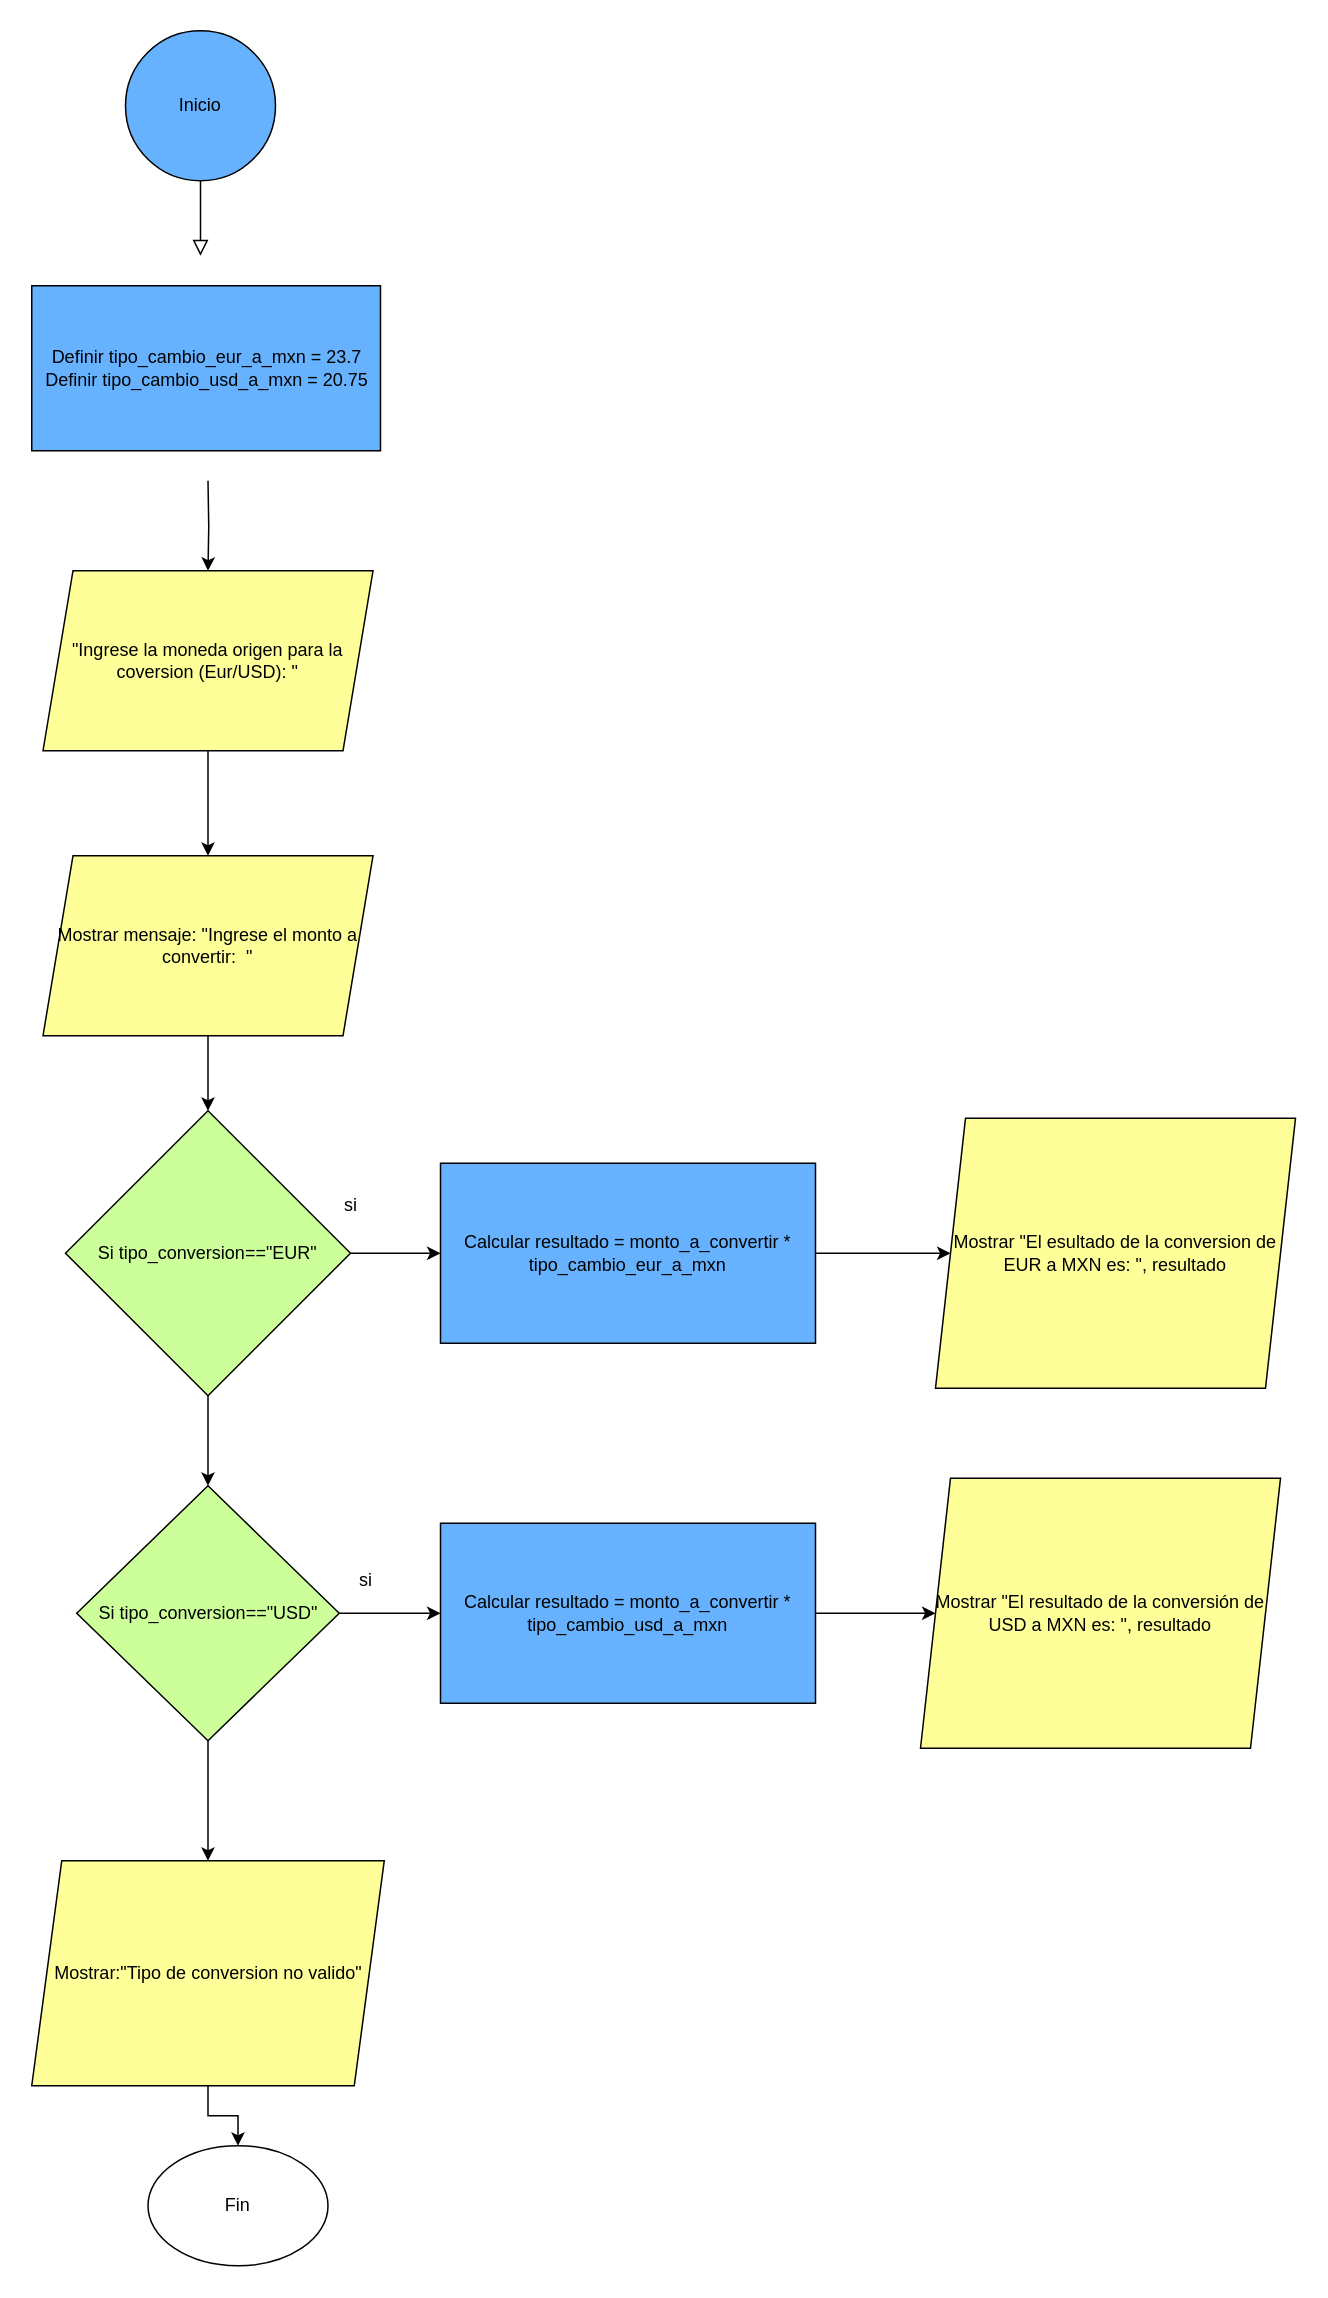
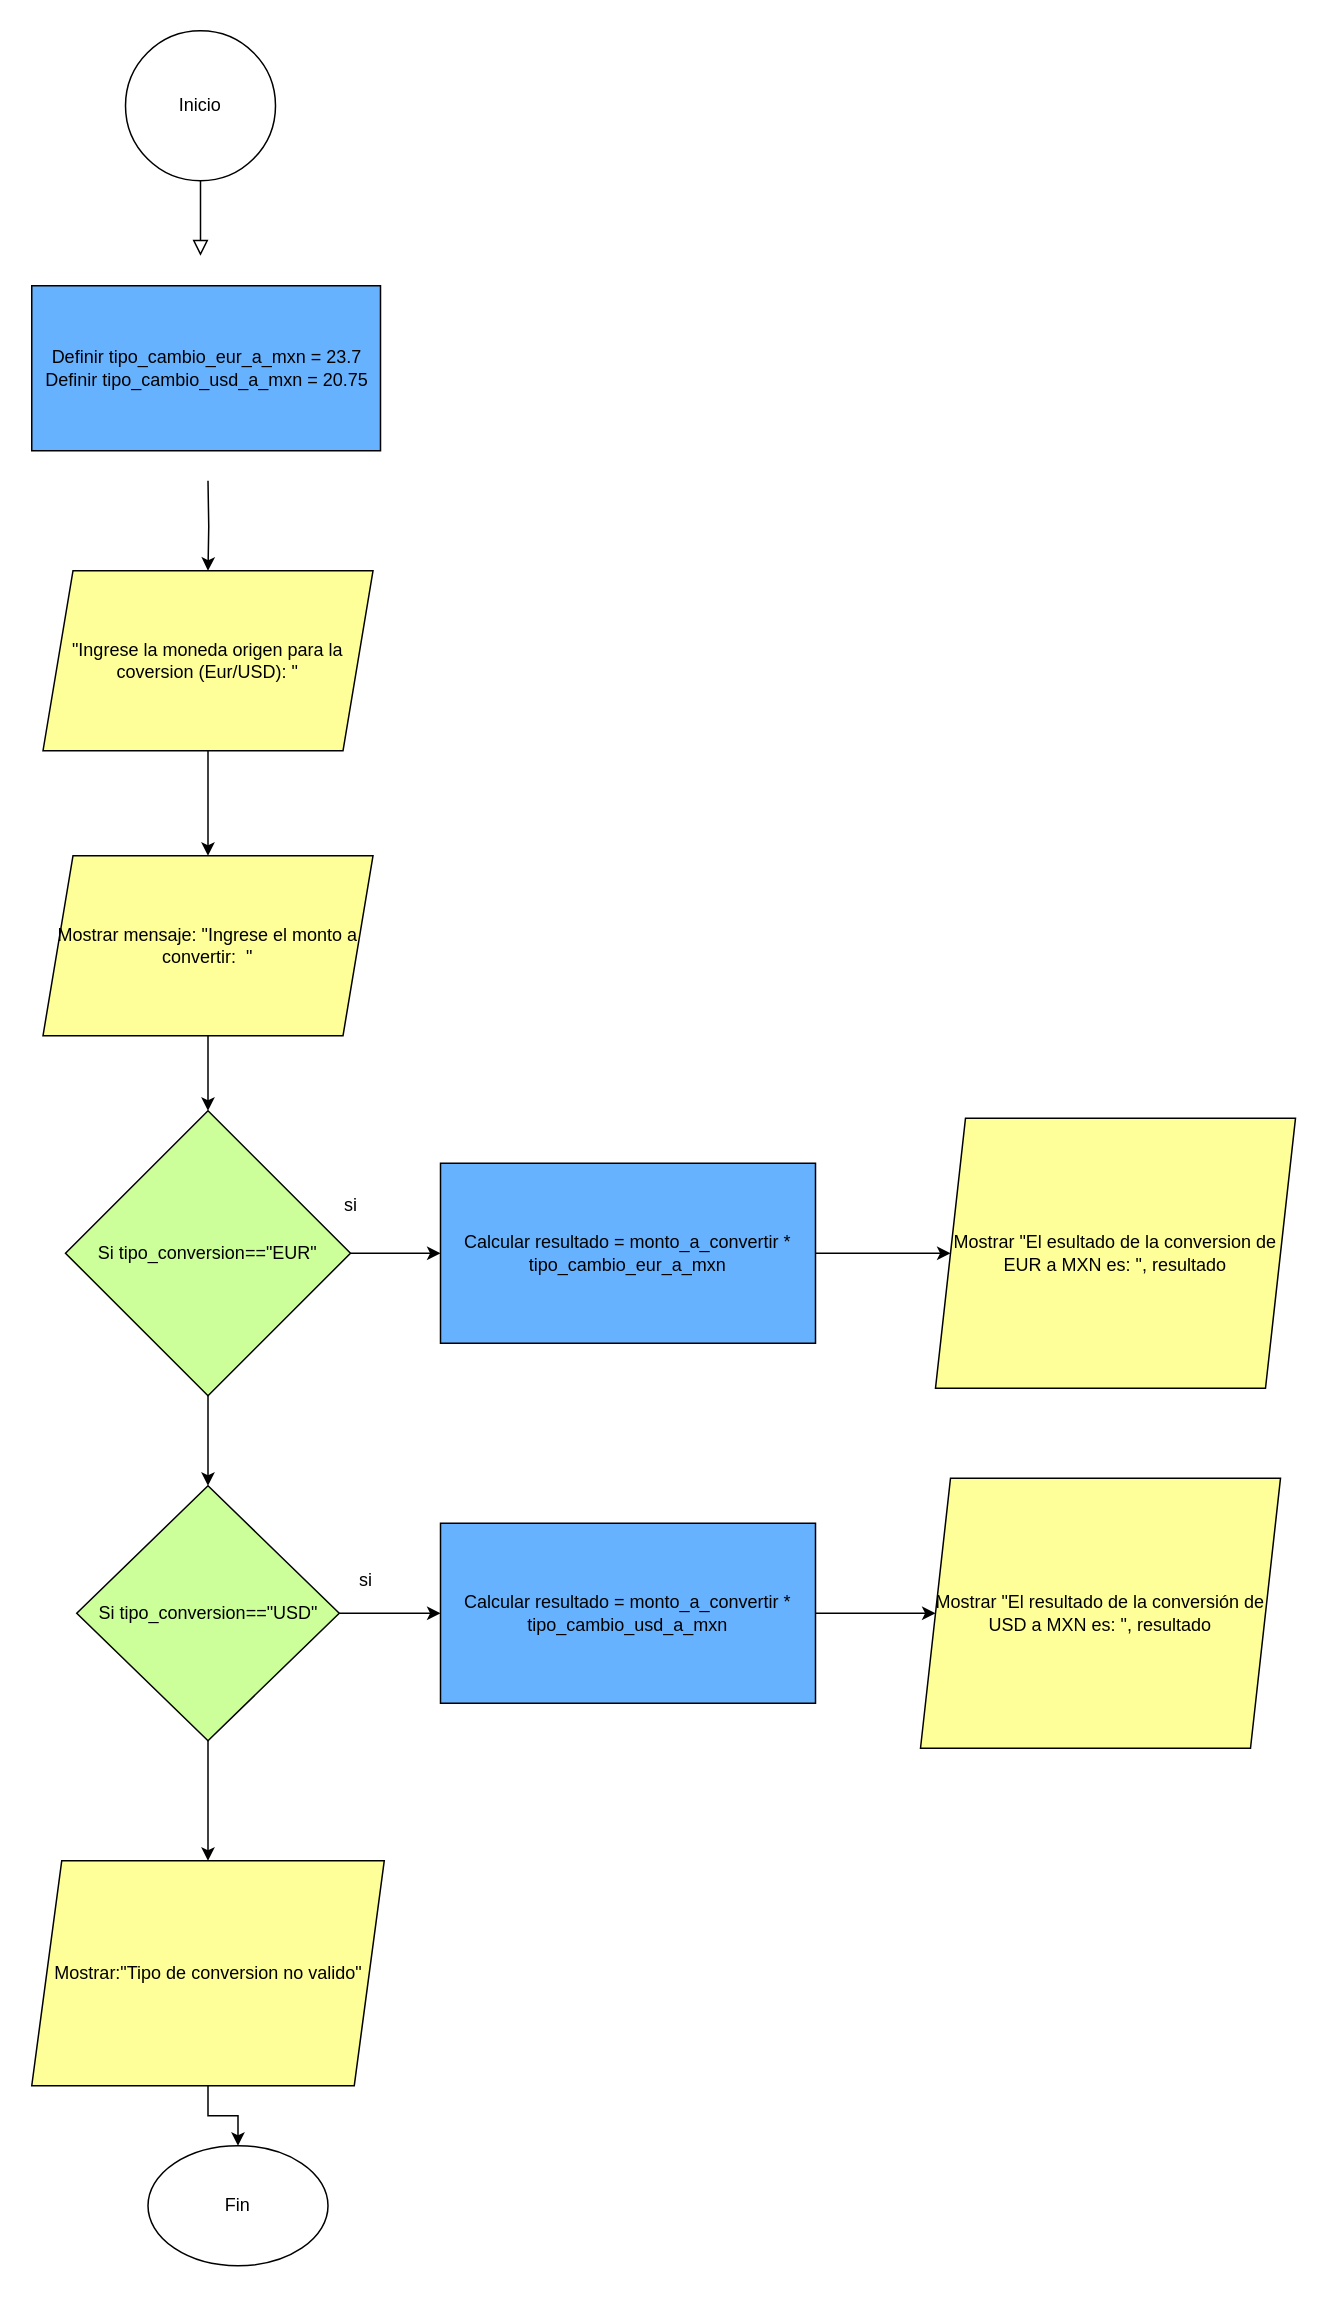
node "Inicio": fillcolor #66b2ff -> #ffffff
